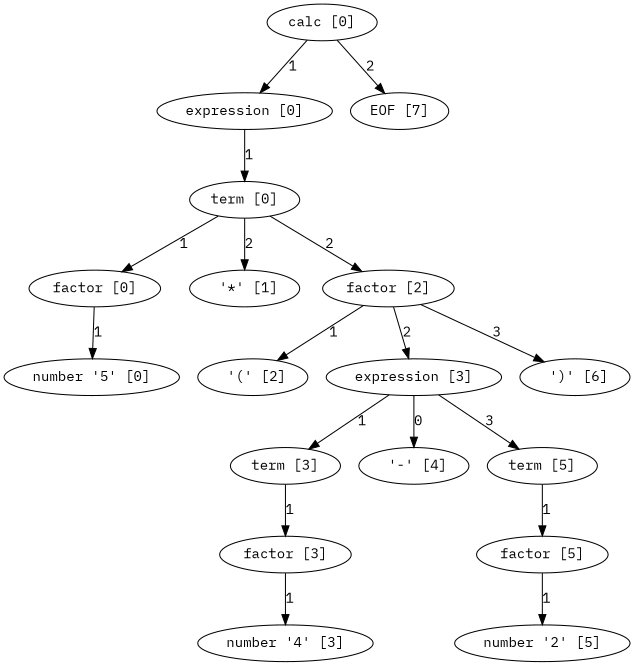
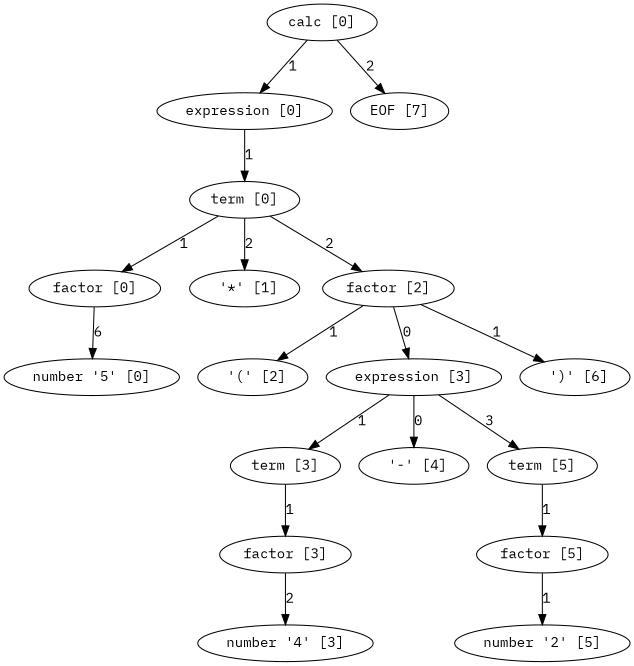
edge "factor [0]" -> "number '5' [0]": label "1" -> "6"
edge "factor [2]" -> "expression [3]": label "2" -> "0"
edge "factor [2]" -> "')' [6]": label "3" -> "1"
edge "factor [3]" -> "number '4' [3]": label "1" -> "2"
